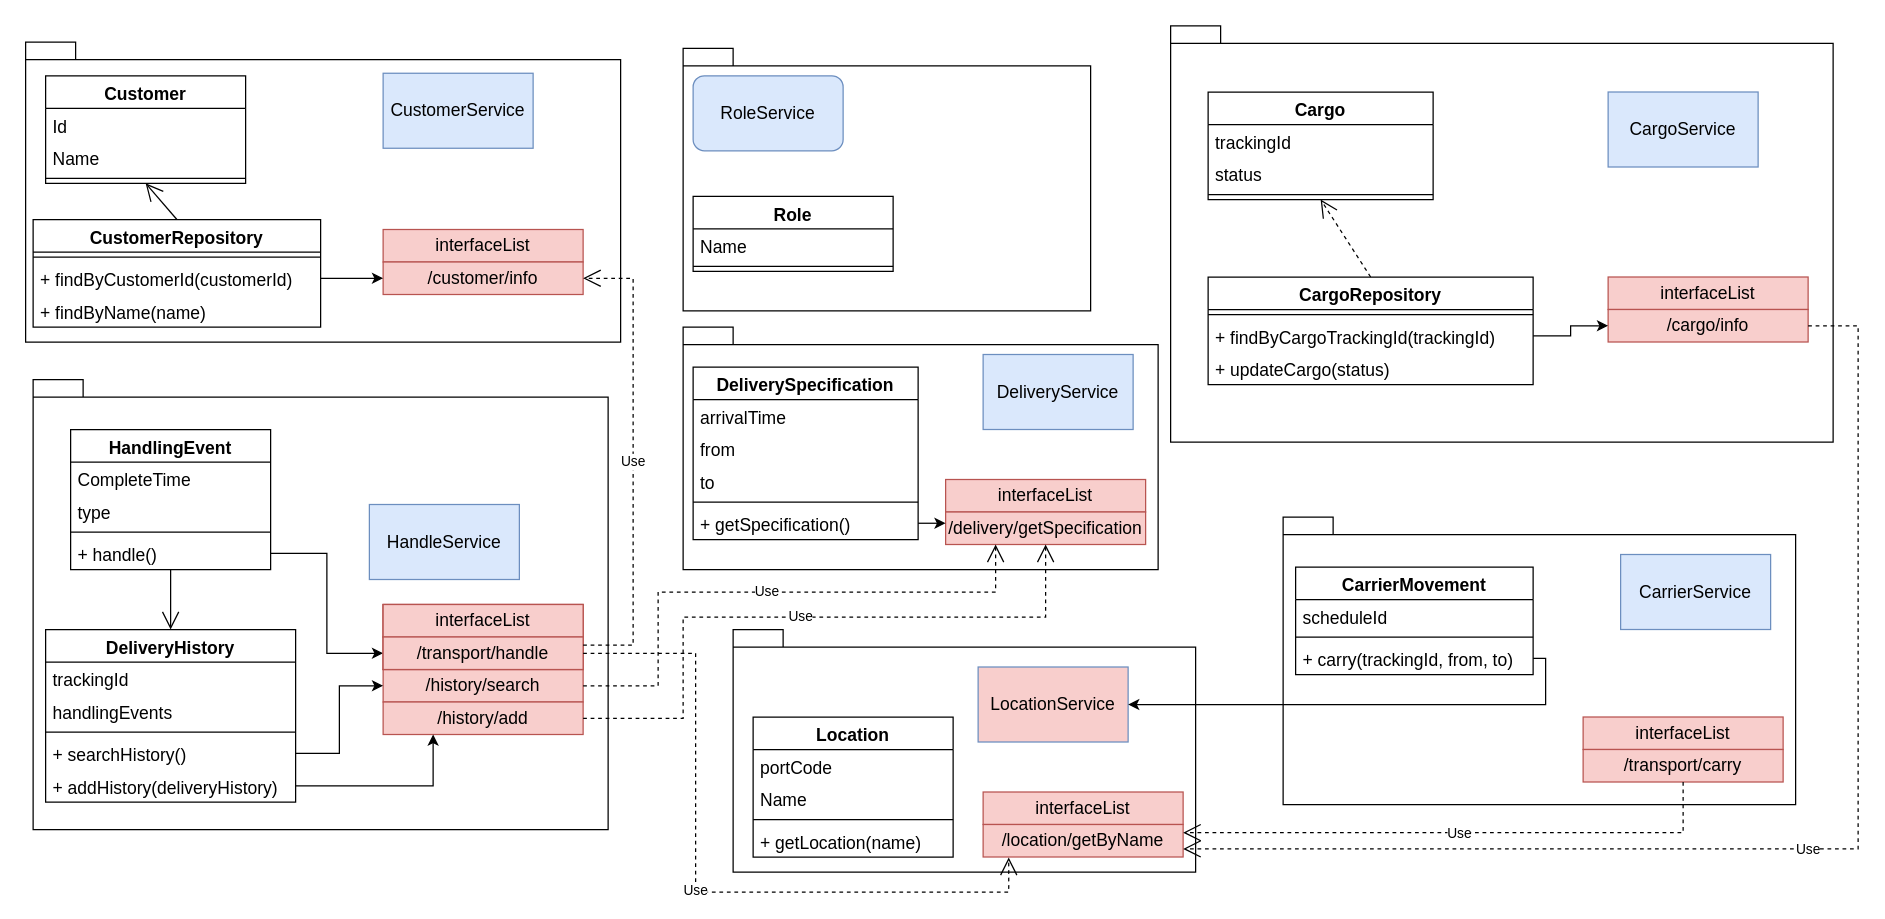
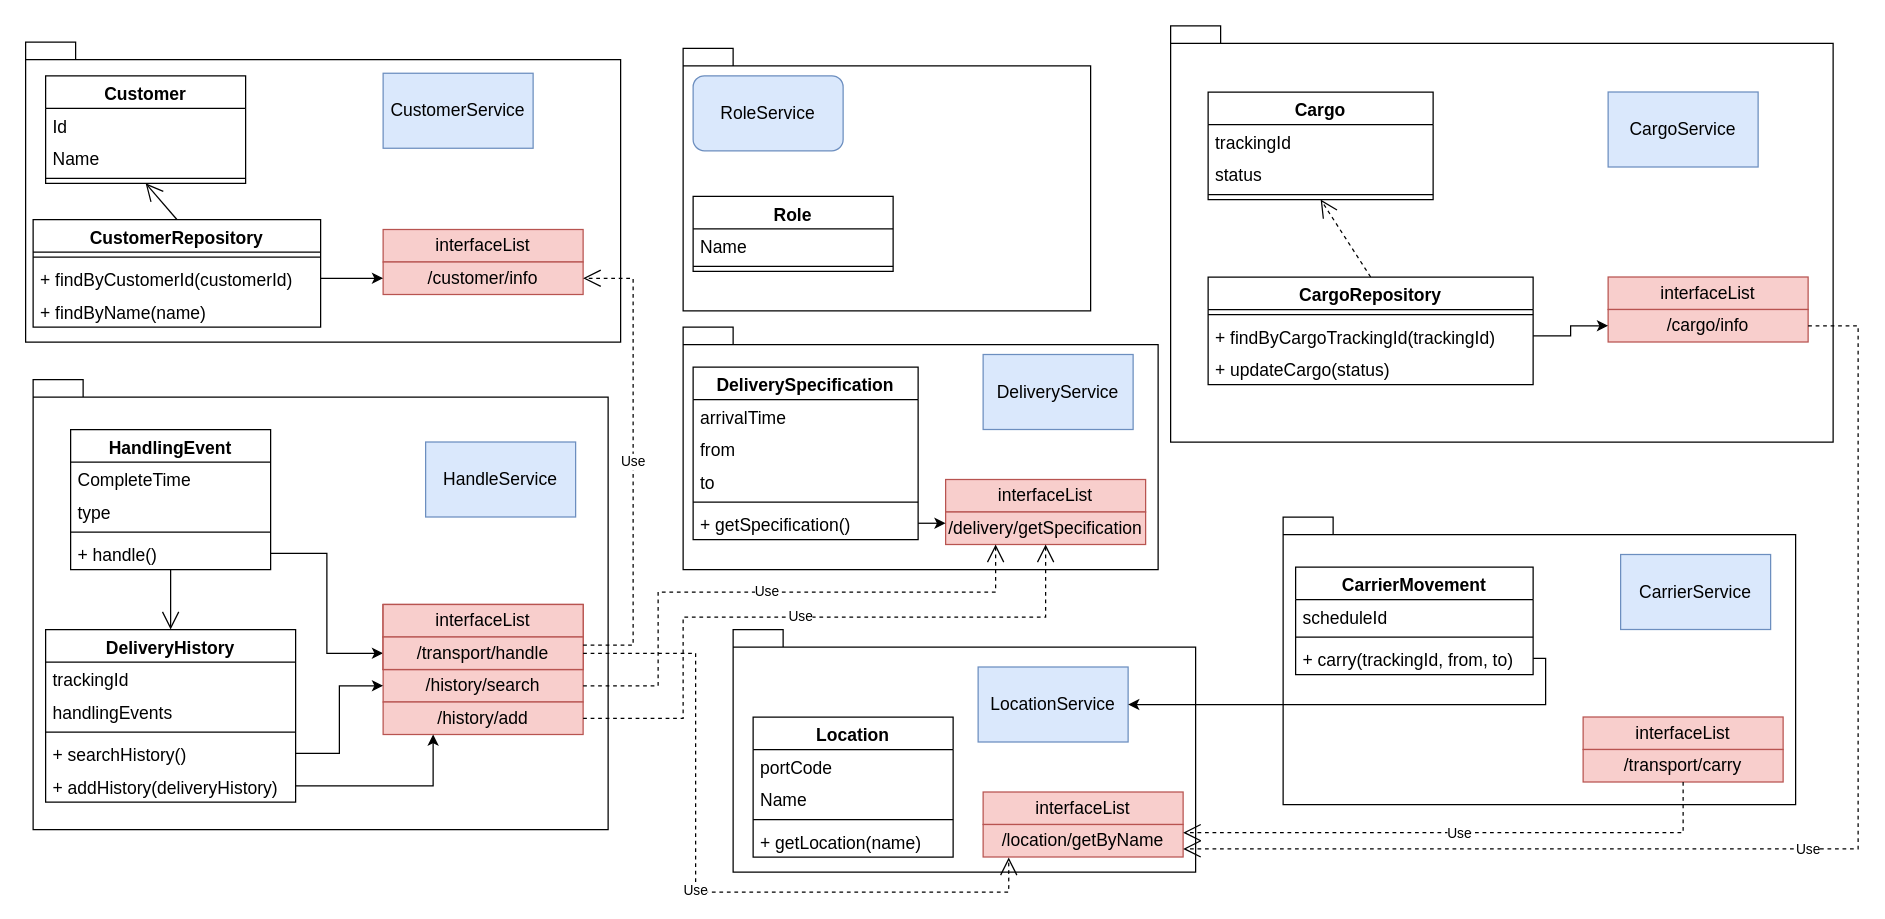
node "HandleService": moved (444, 542) -> (501, 479)
node "LocationService": fillcolor #f8cecc -> #dae8fc
